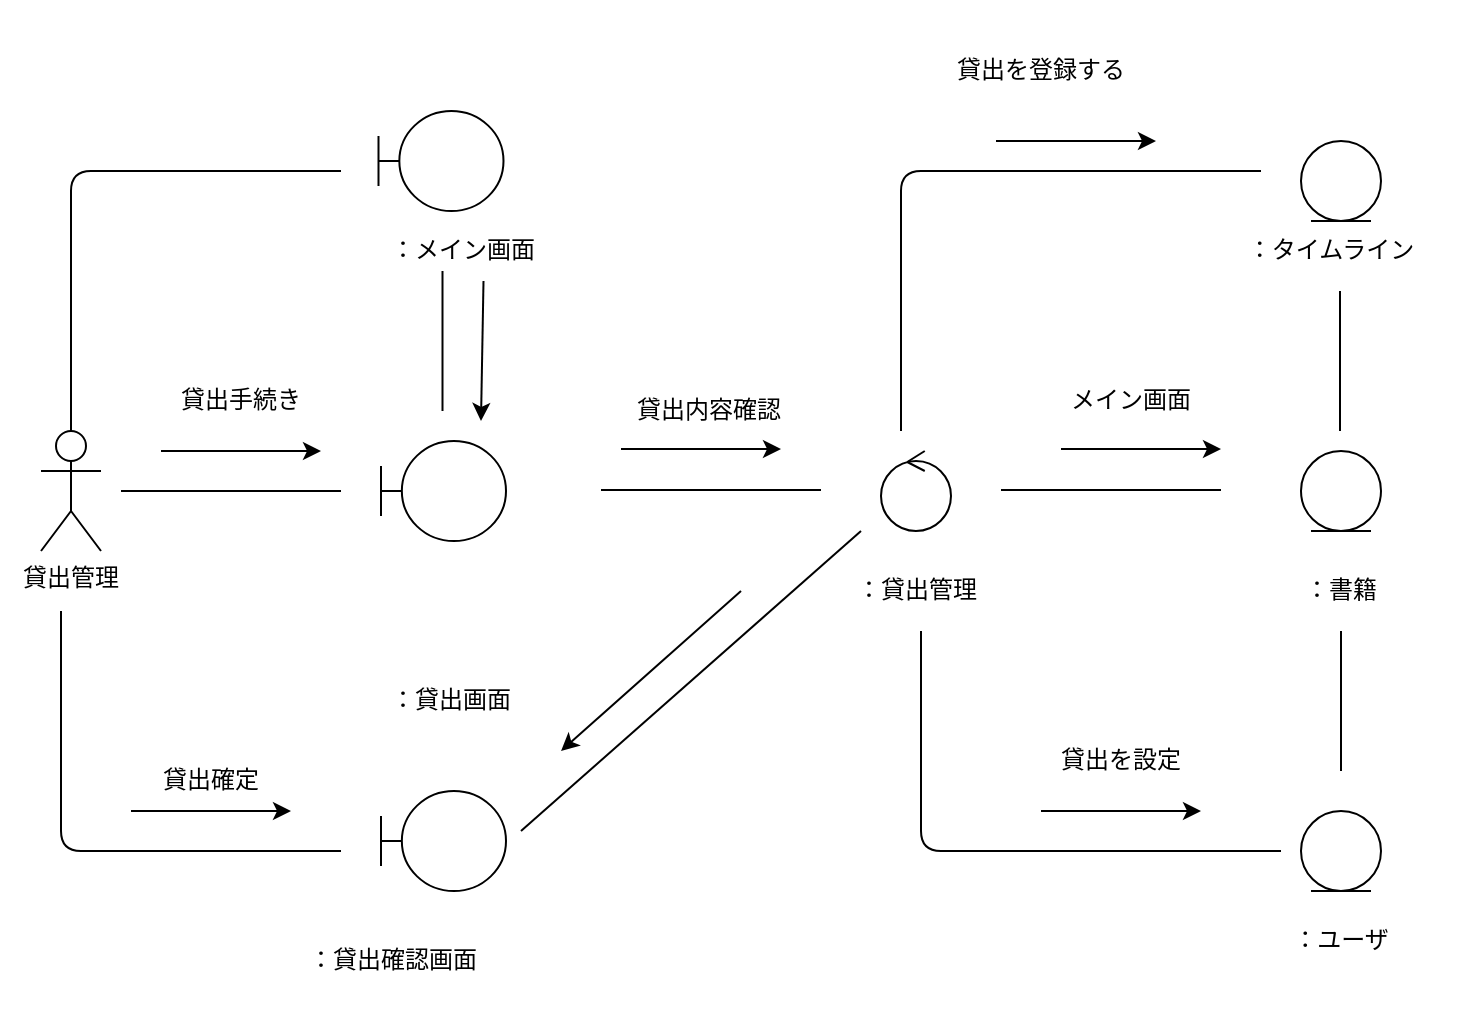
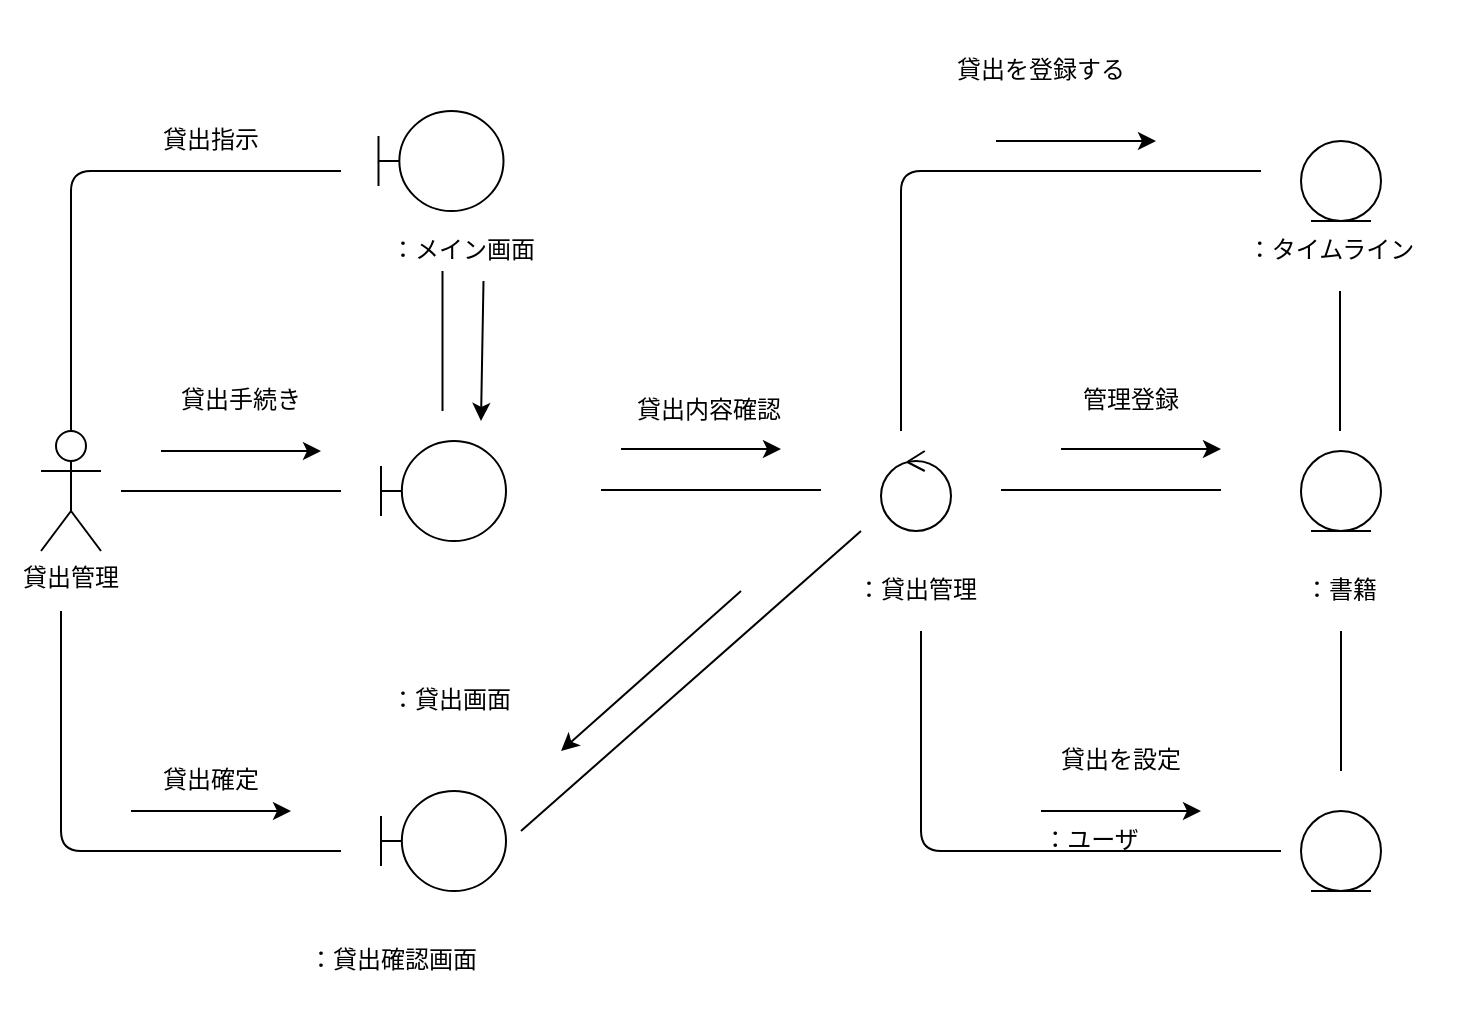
node "貸出指示": added
node "メイン画面": label "メイン画面" -> "管理登録"
node "：ユーザ": moved (1341, 941) -> (1091, 841)
